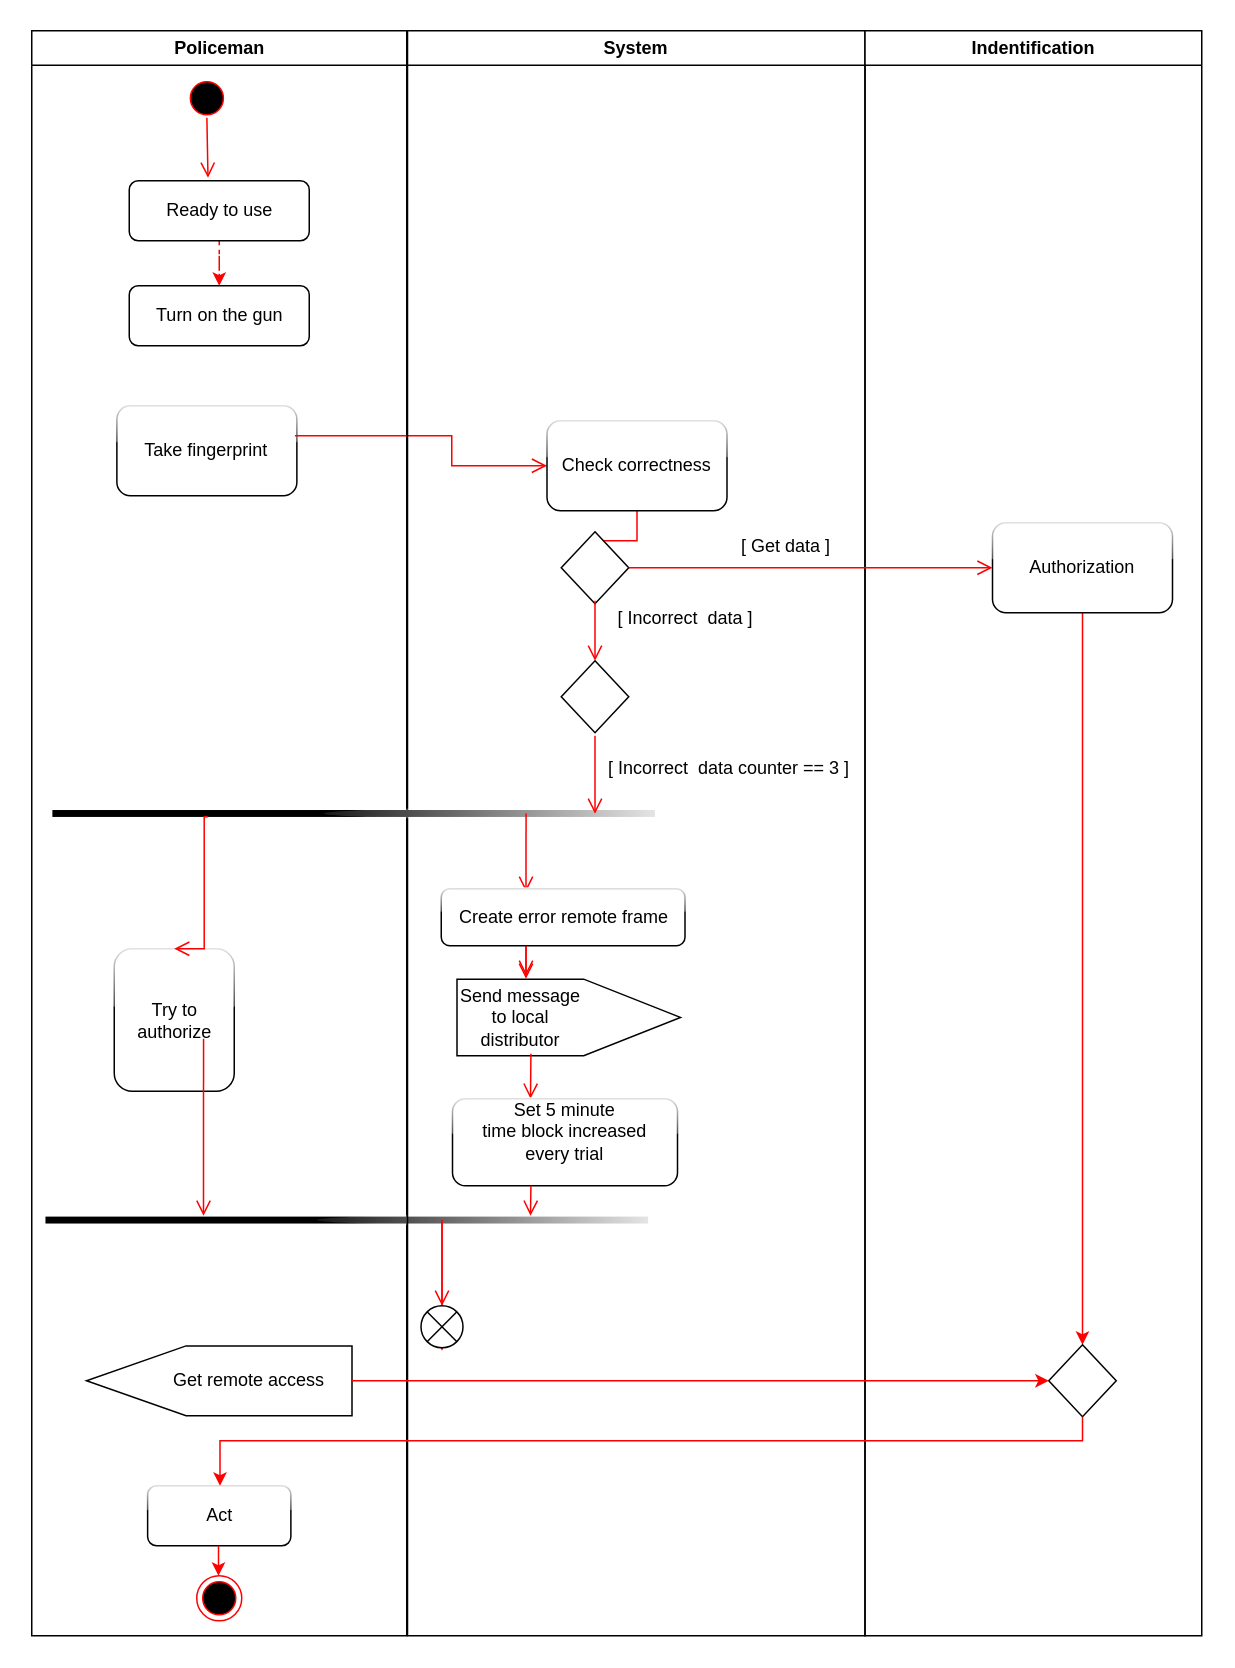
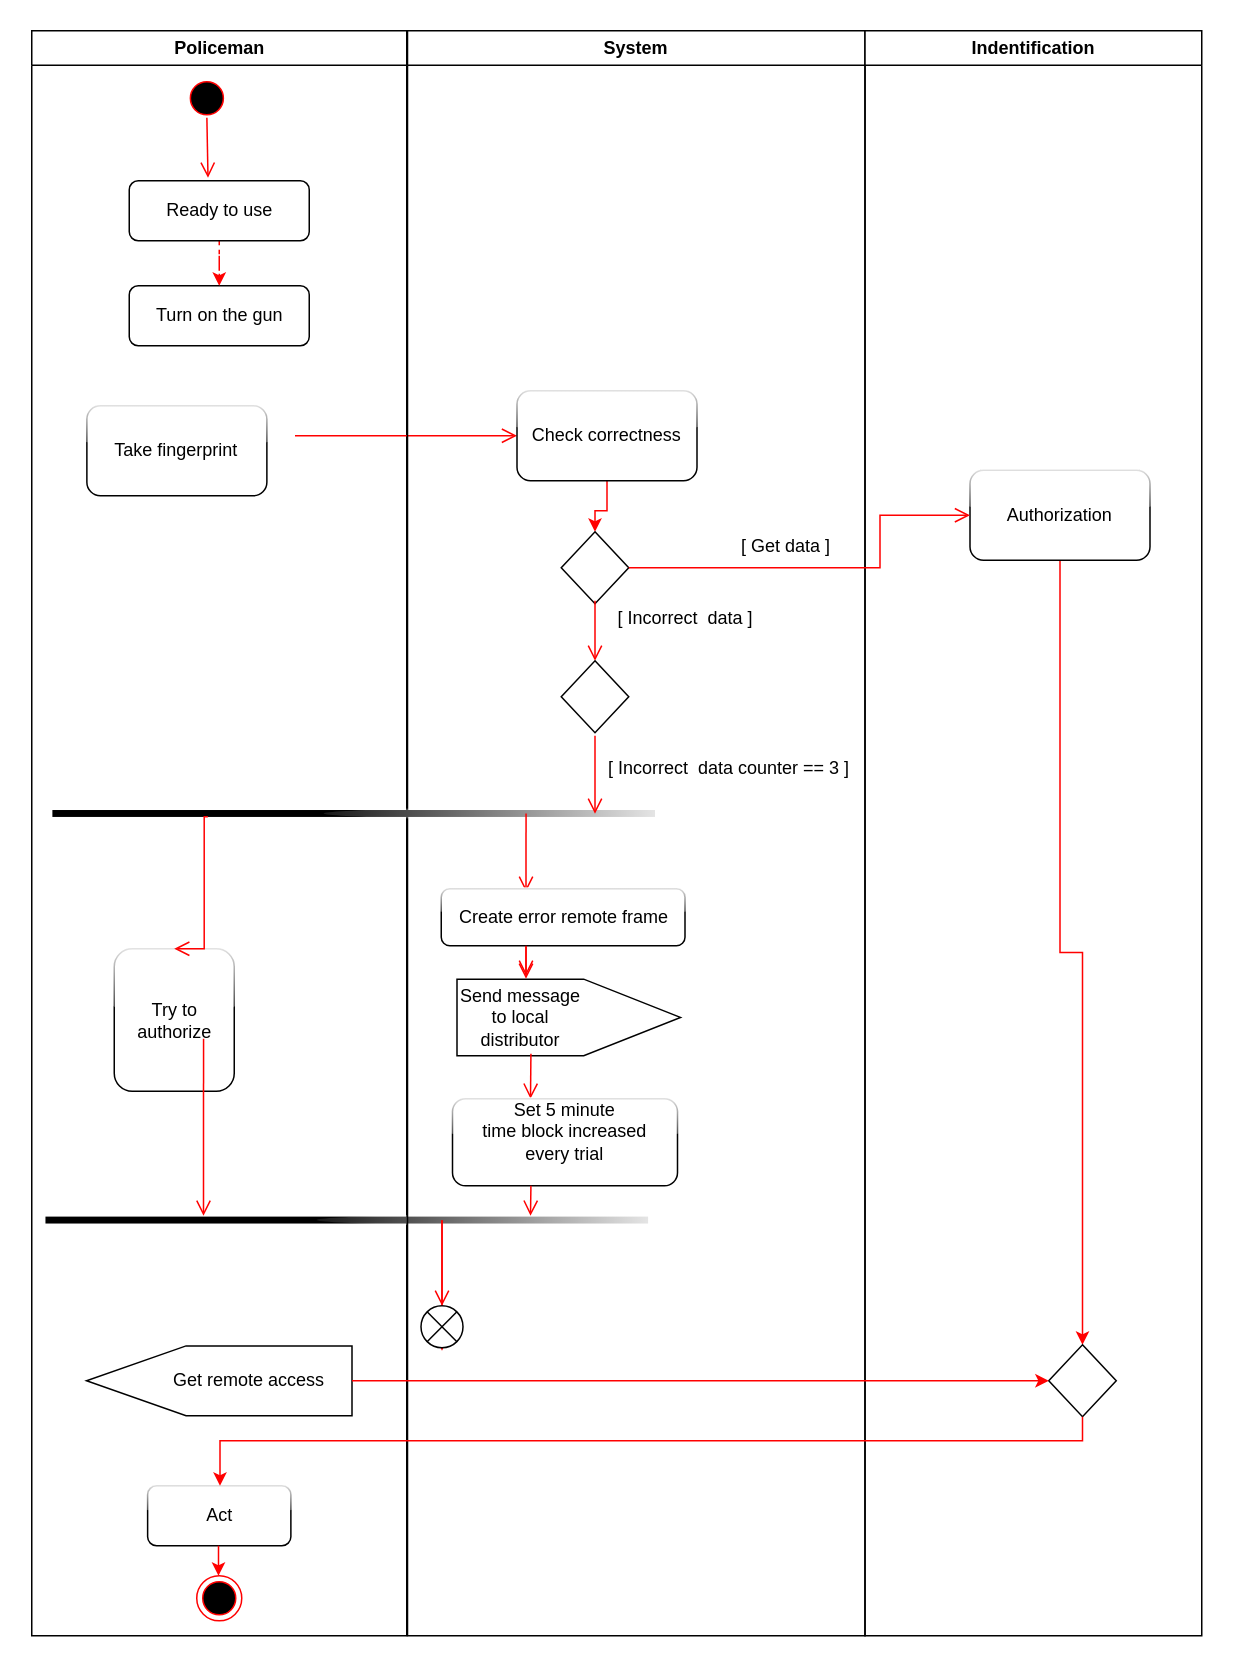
node "Take fingerprint": moved (207, 451) -> (177, 451)
node "Check correctness": moved (637, 466) -> (607, 436)
node "Authorization": moved (1082, 568) -> (1060, 515)
